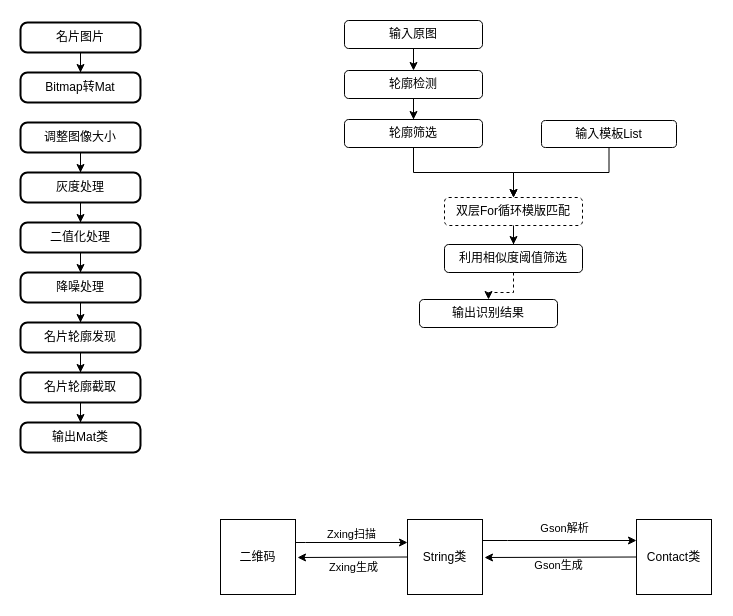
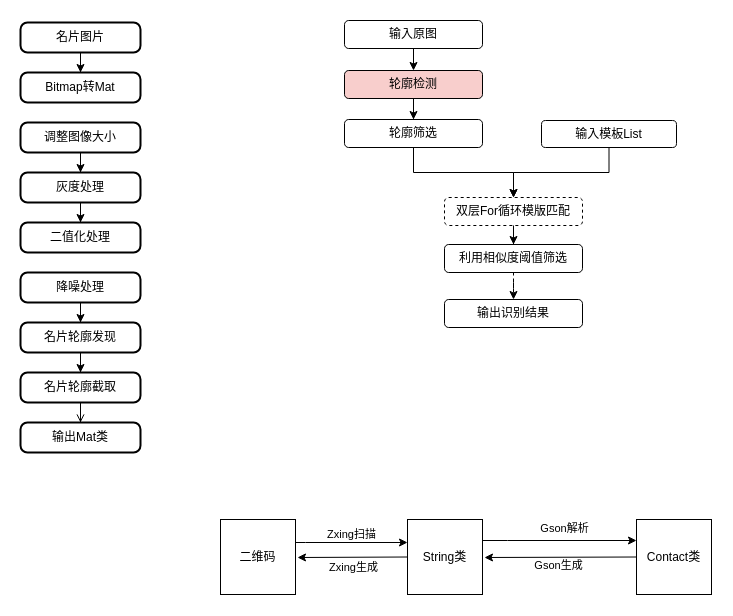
node "轮廓检测": fillcolor #ffffff -> #f8cecc
edge "二值化处理" -> "降噪处理": removed
node "输出识别结果": moved (489, 314) -> (514, 314)
edge "名片轮廓截取" -> "输出Mat类": arrowhead classic -> open
